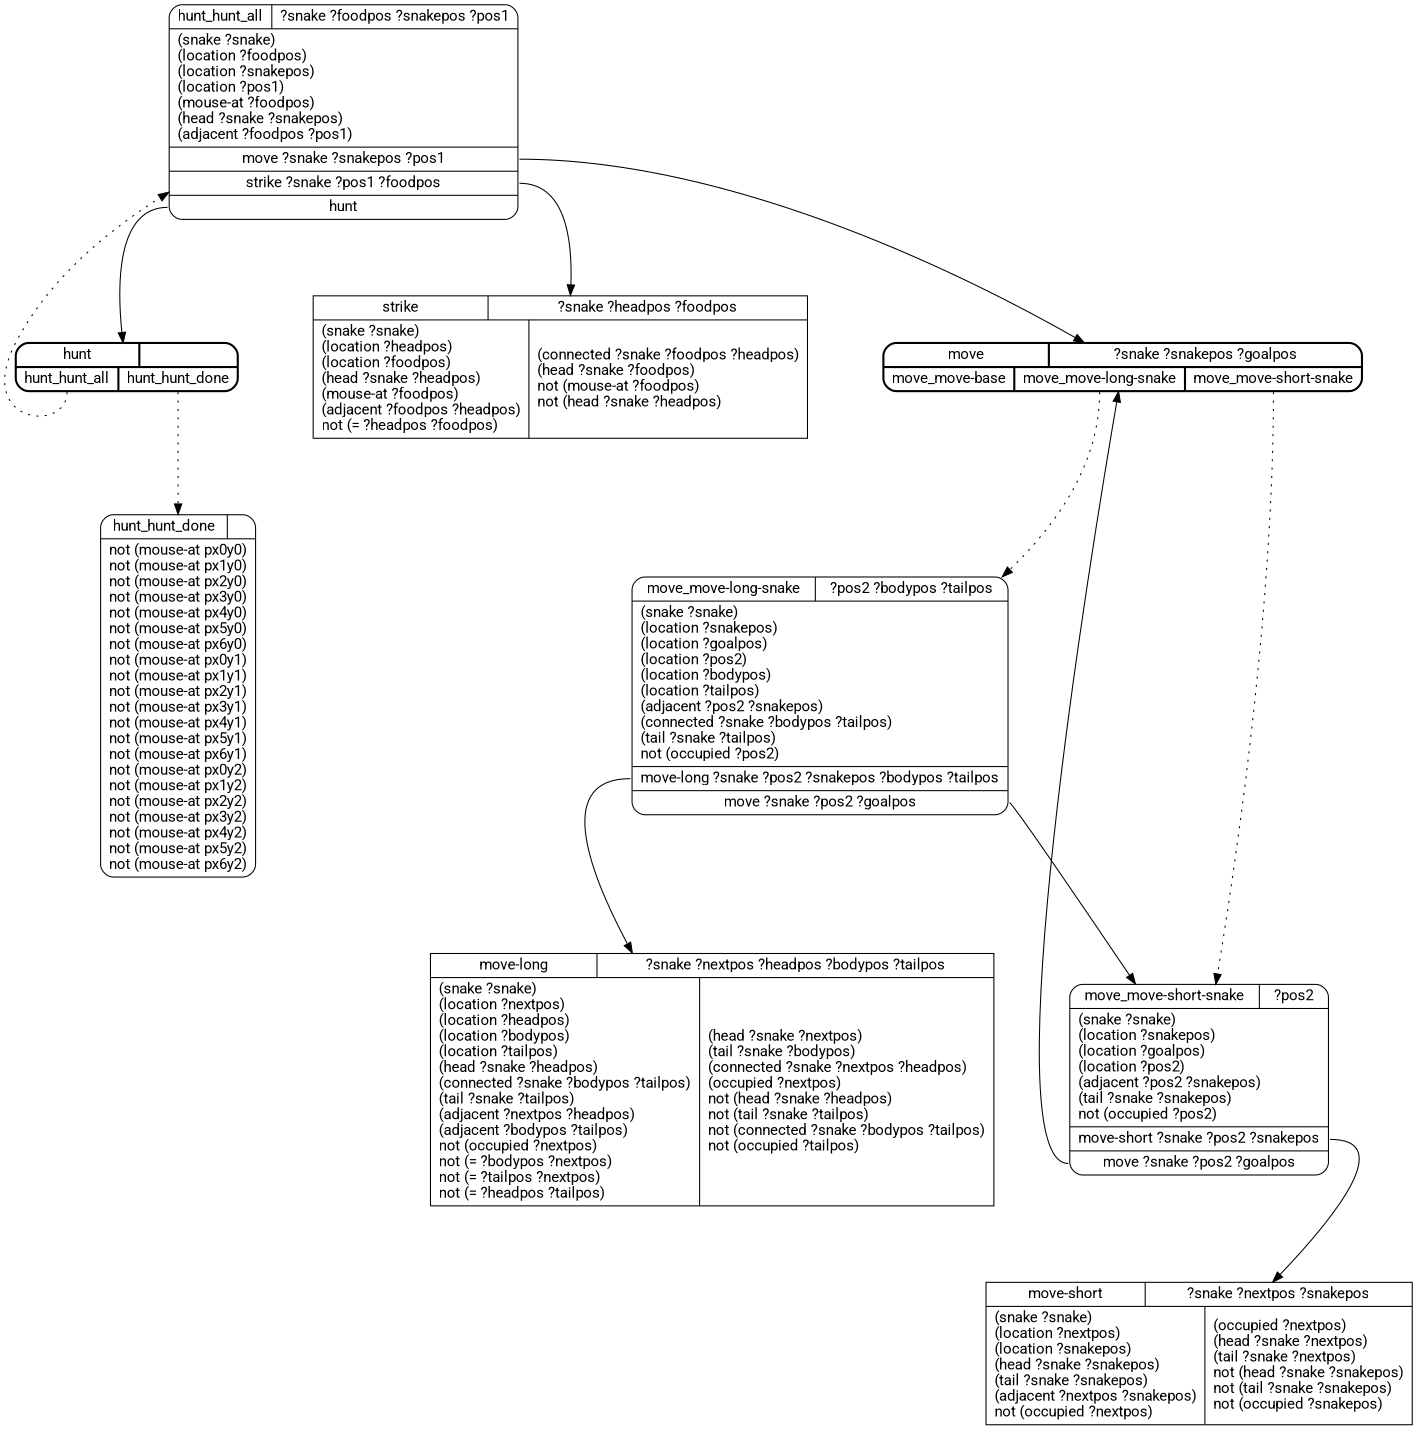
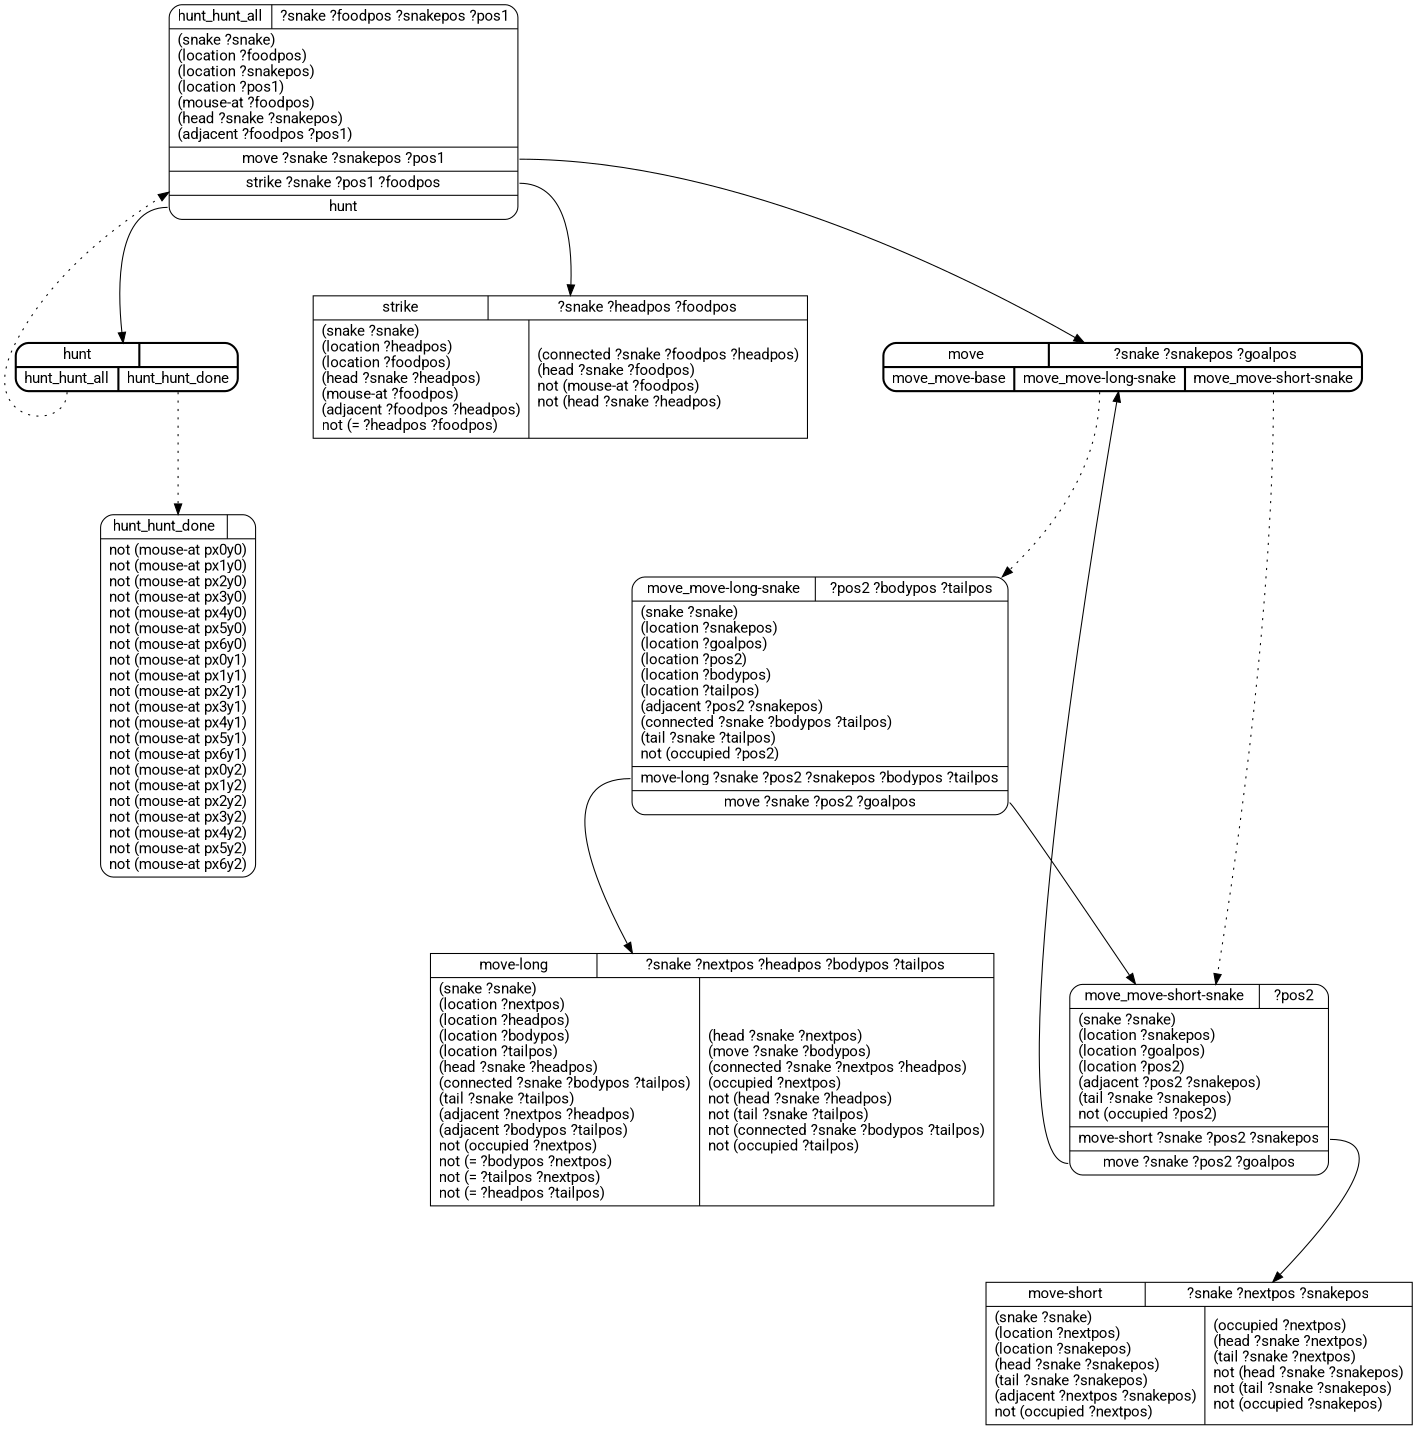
node "move-long": text "(tail ?snake ?bodypos)" -> "(move ?snake ?bodypos)"
